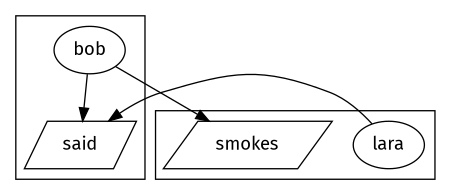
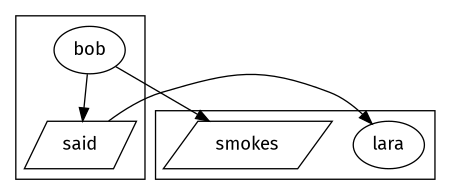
edge "lara" -> "said": reversed
